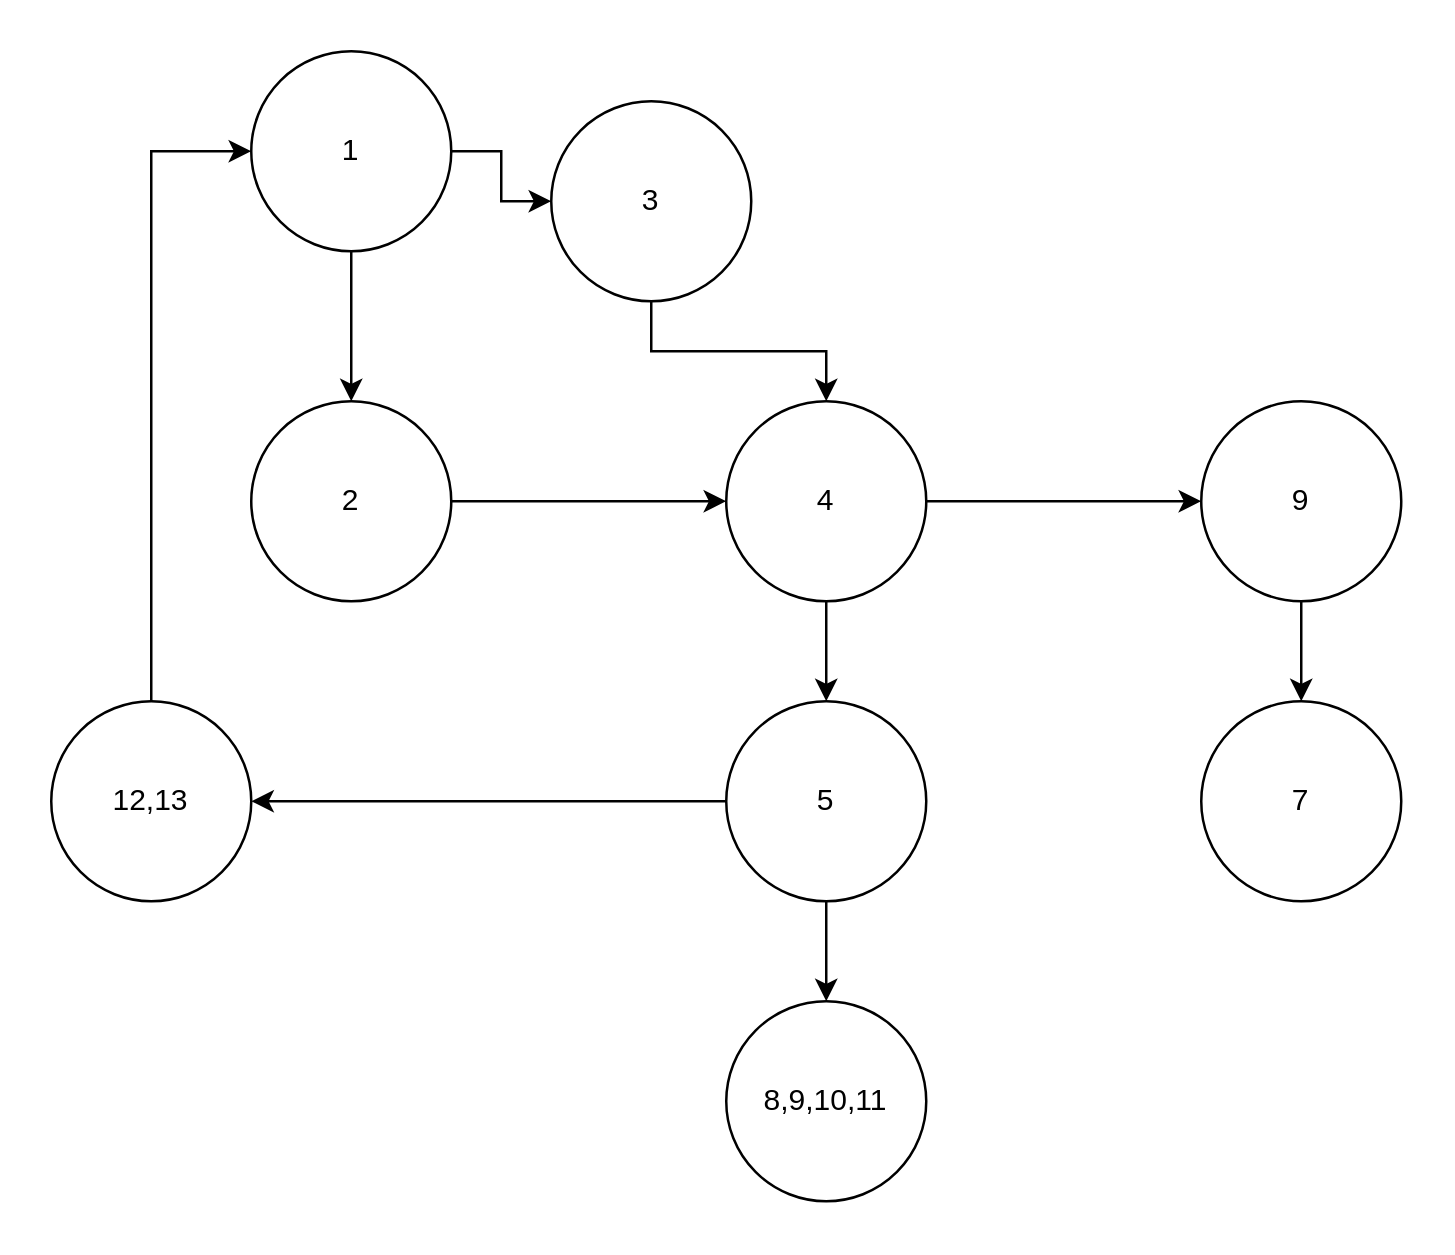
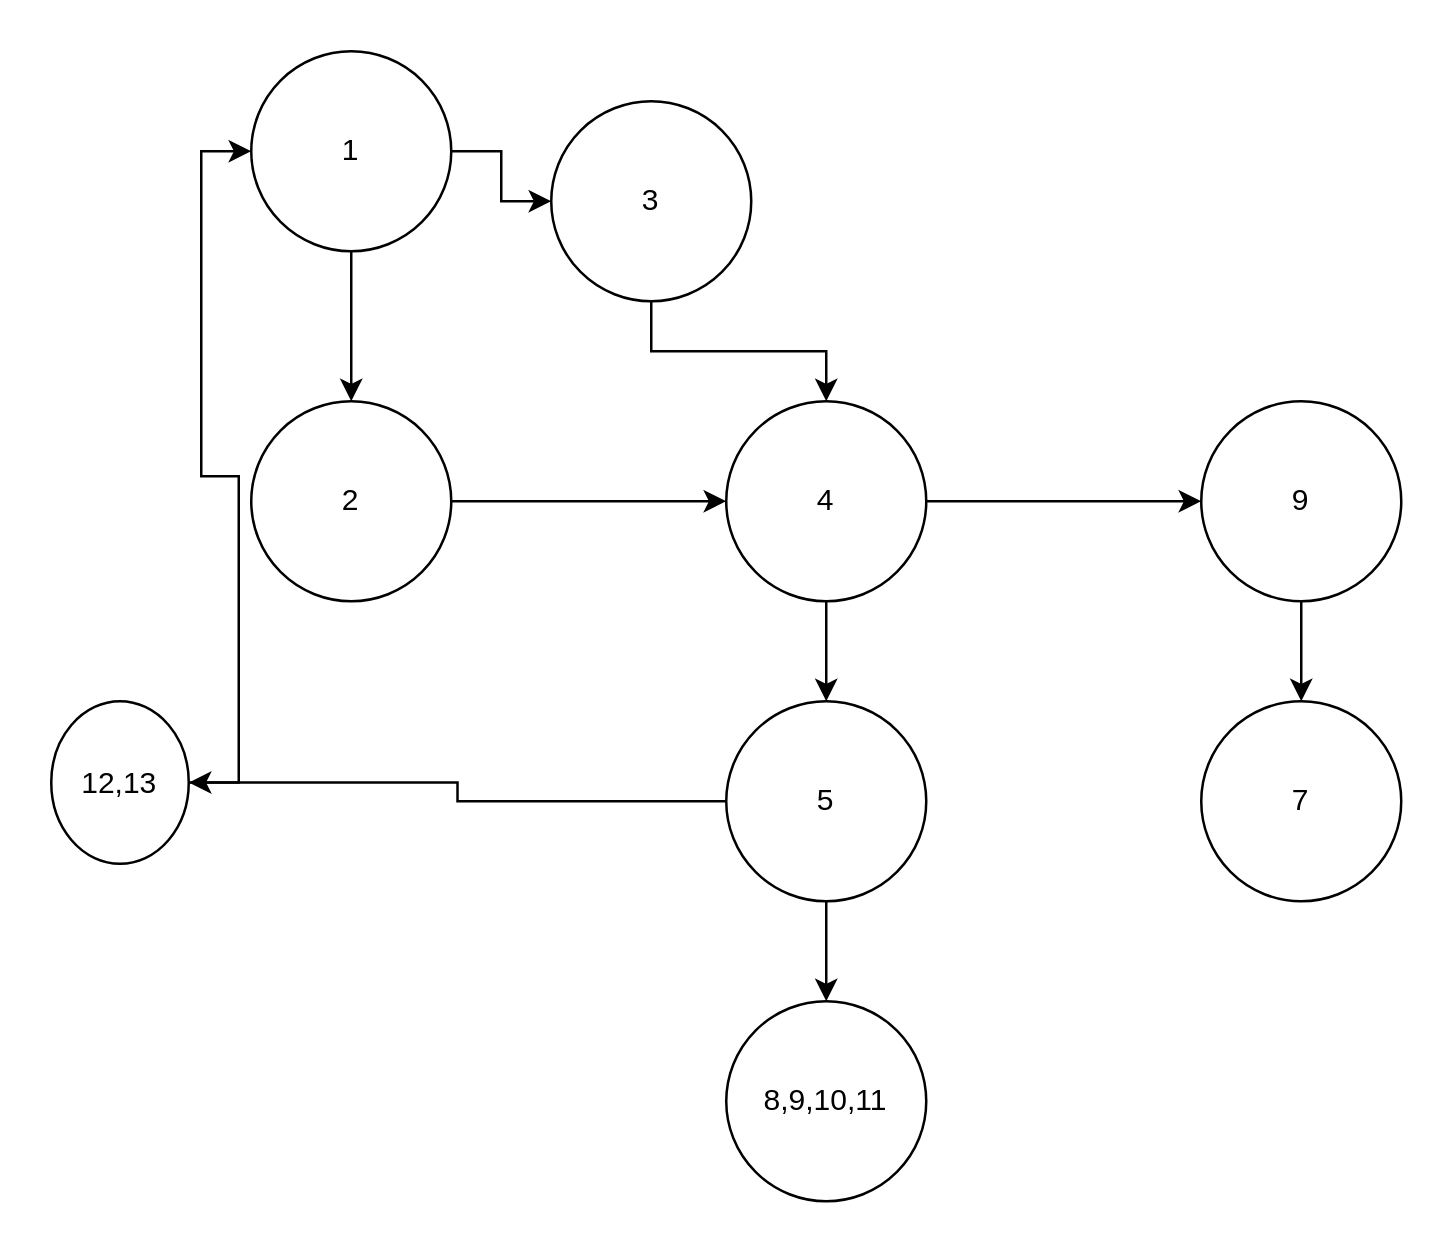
node "12,13": size 200x200 -> 138x163
